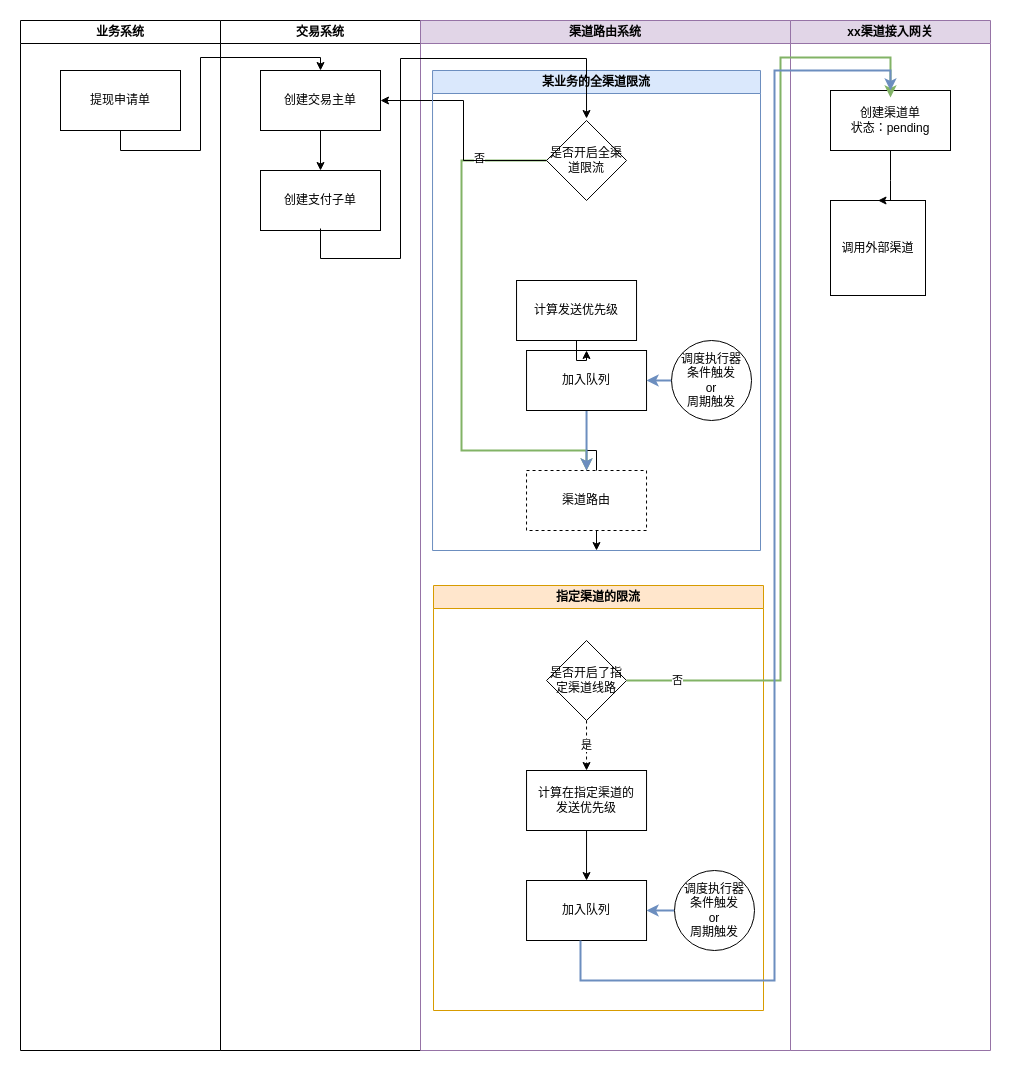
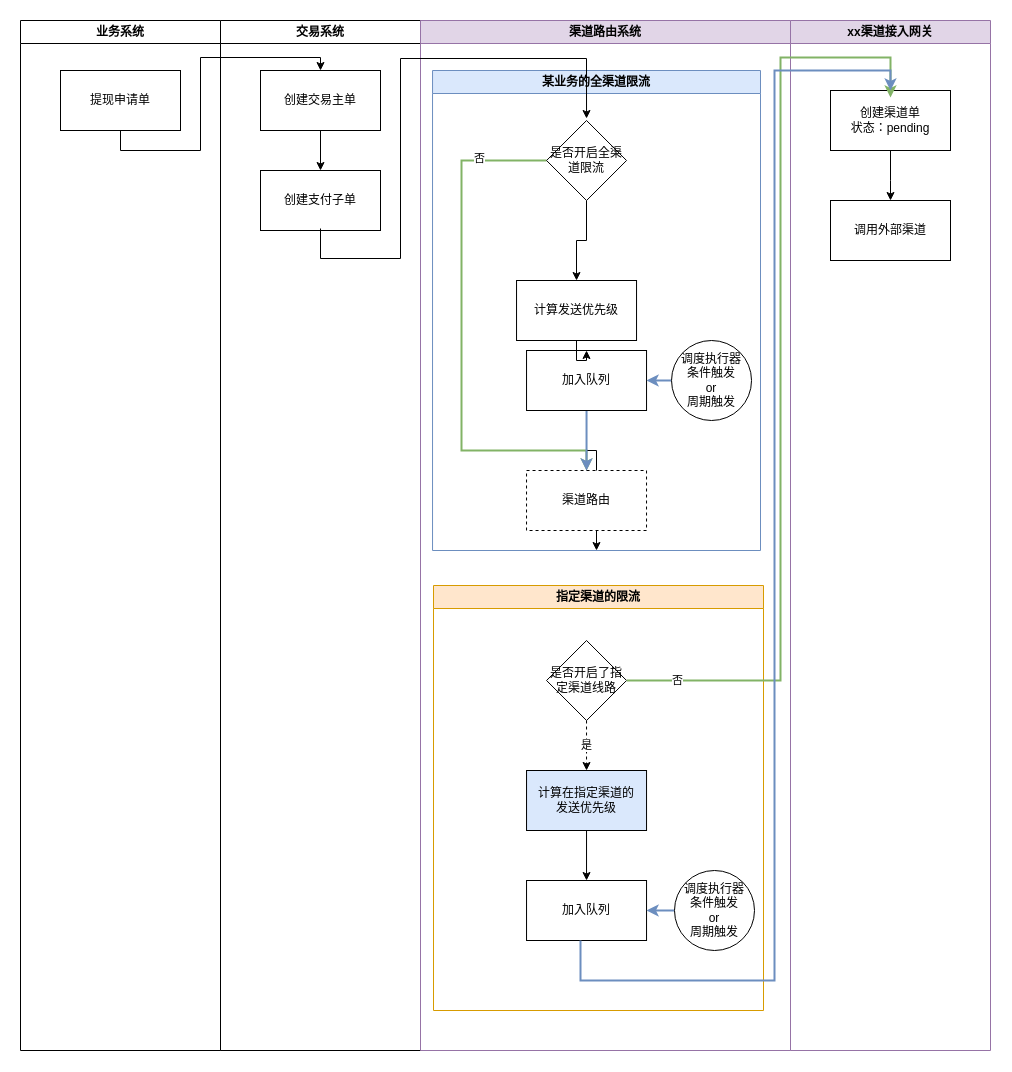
edge "是否开启全渠道限流" -> "创建交易主单": now "是否开启全渠道限流" -> "计算发送优先级"
node "调用外部渠道": size 95x95 -> 120x60
node "计算在指定渠道的 发送优先级": fillcolor #ffffff -> #dae8fc
